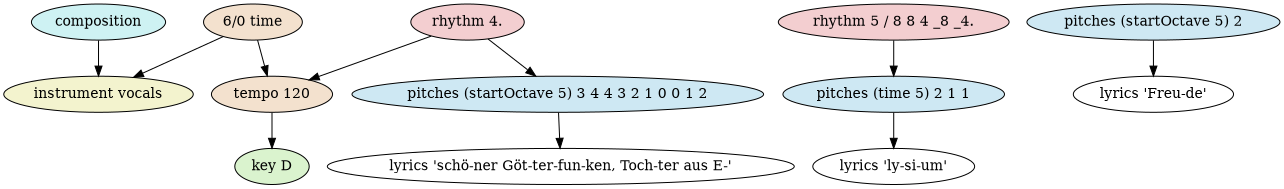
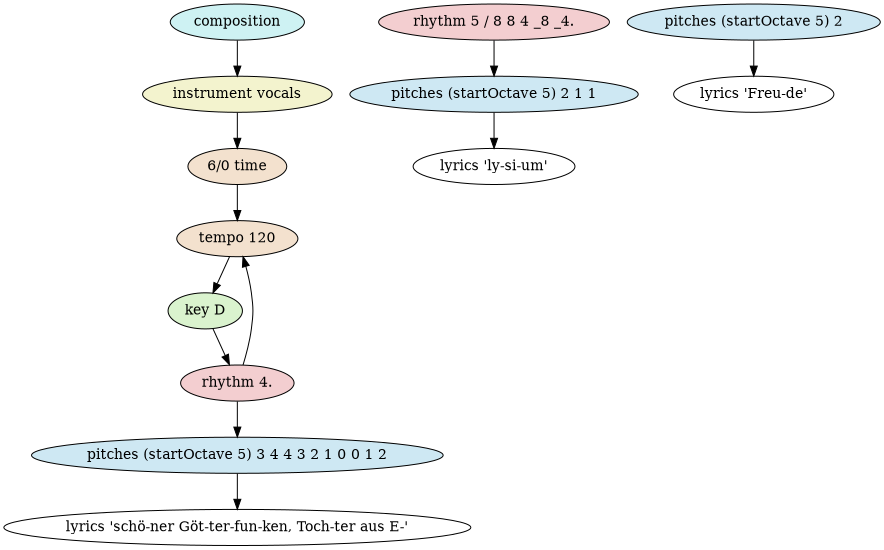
edge "6/0 time" -> "instrument vocals": reversed
node "pitches (time 5) 2 1 1": label "pitches (time 5) 2 1 1" -> "pitches (startOctave 5) 2 1 1"
edge "key D" -> "rhythm 4.": added
